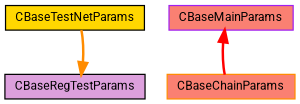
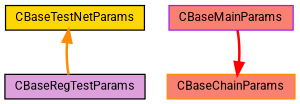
edge "CBaseTestNetParams" -> "CBaseRegTestParams": reversed
edge "CBaseChainParams" -> "CBaseMainParams": reversed
